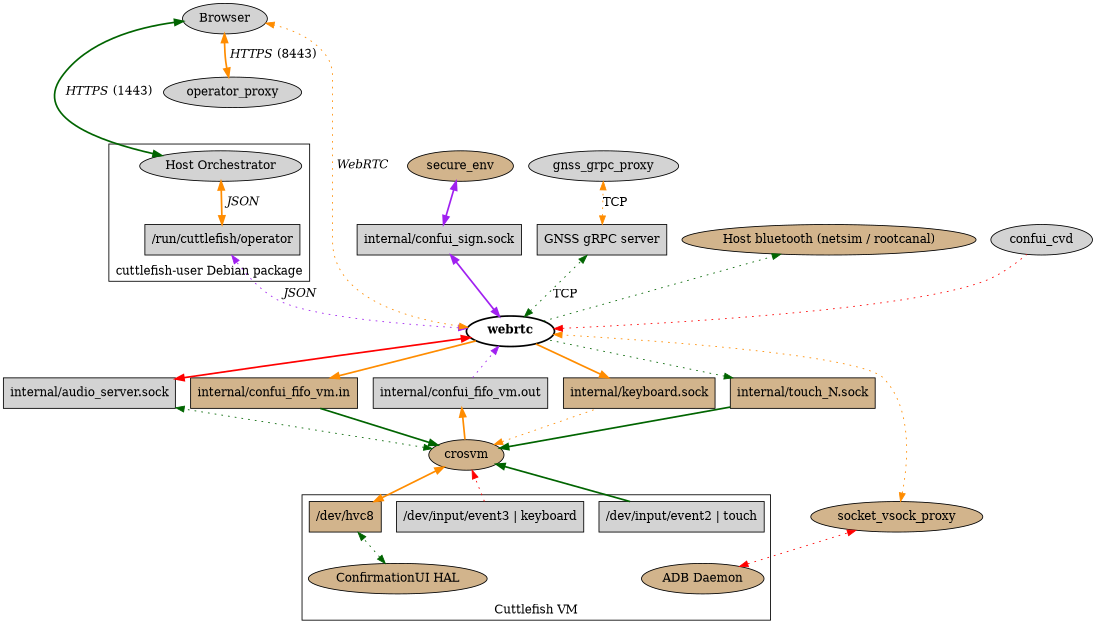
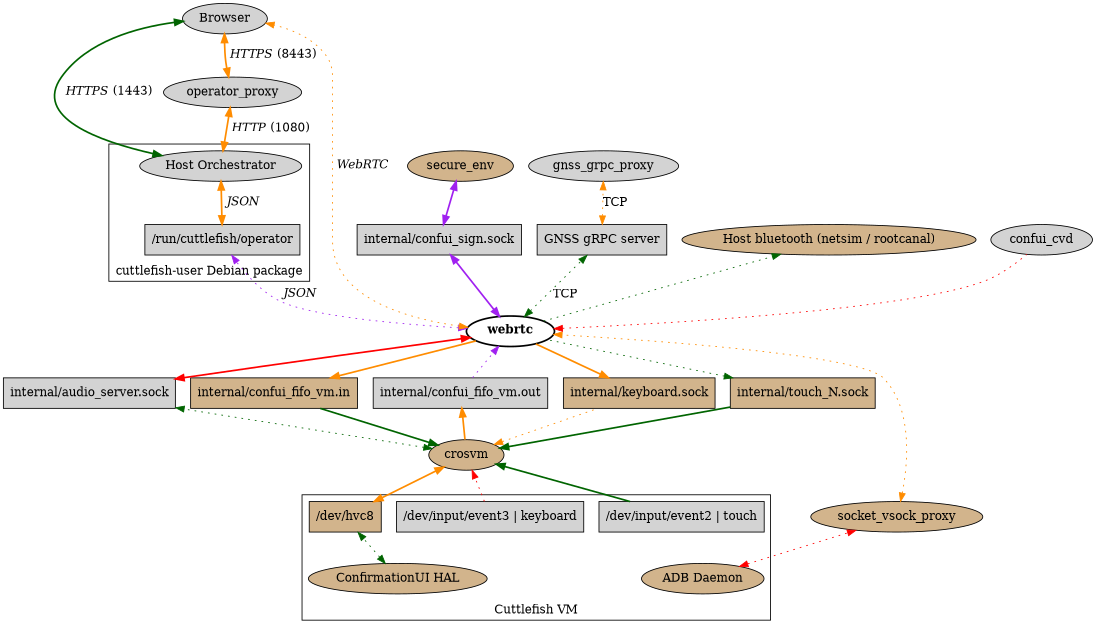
edge "operator_proxy" -- "Host Orchestrator": added, label "HTTP (1080)"
